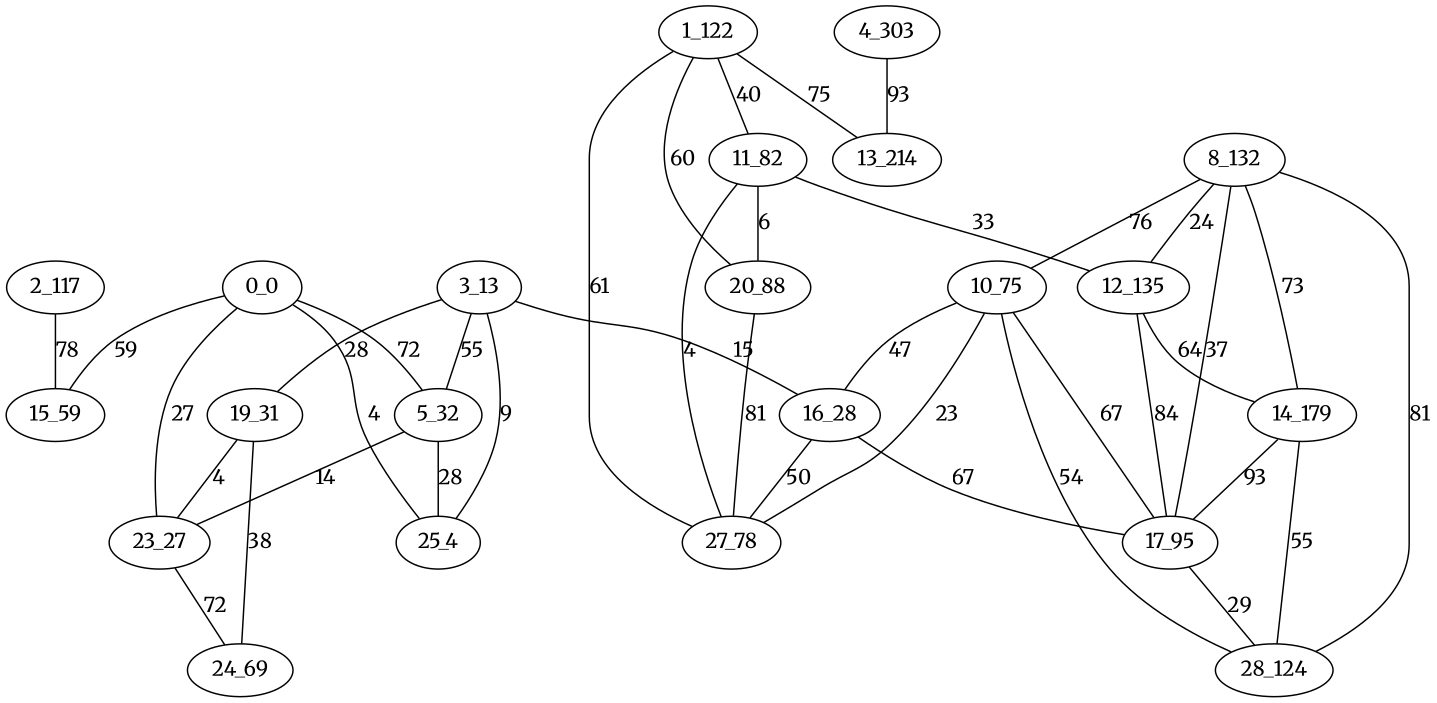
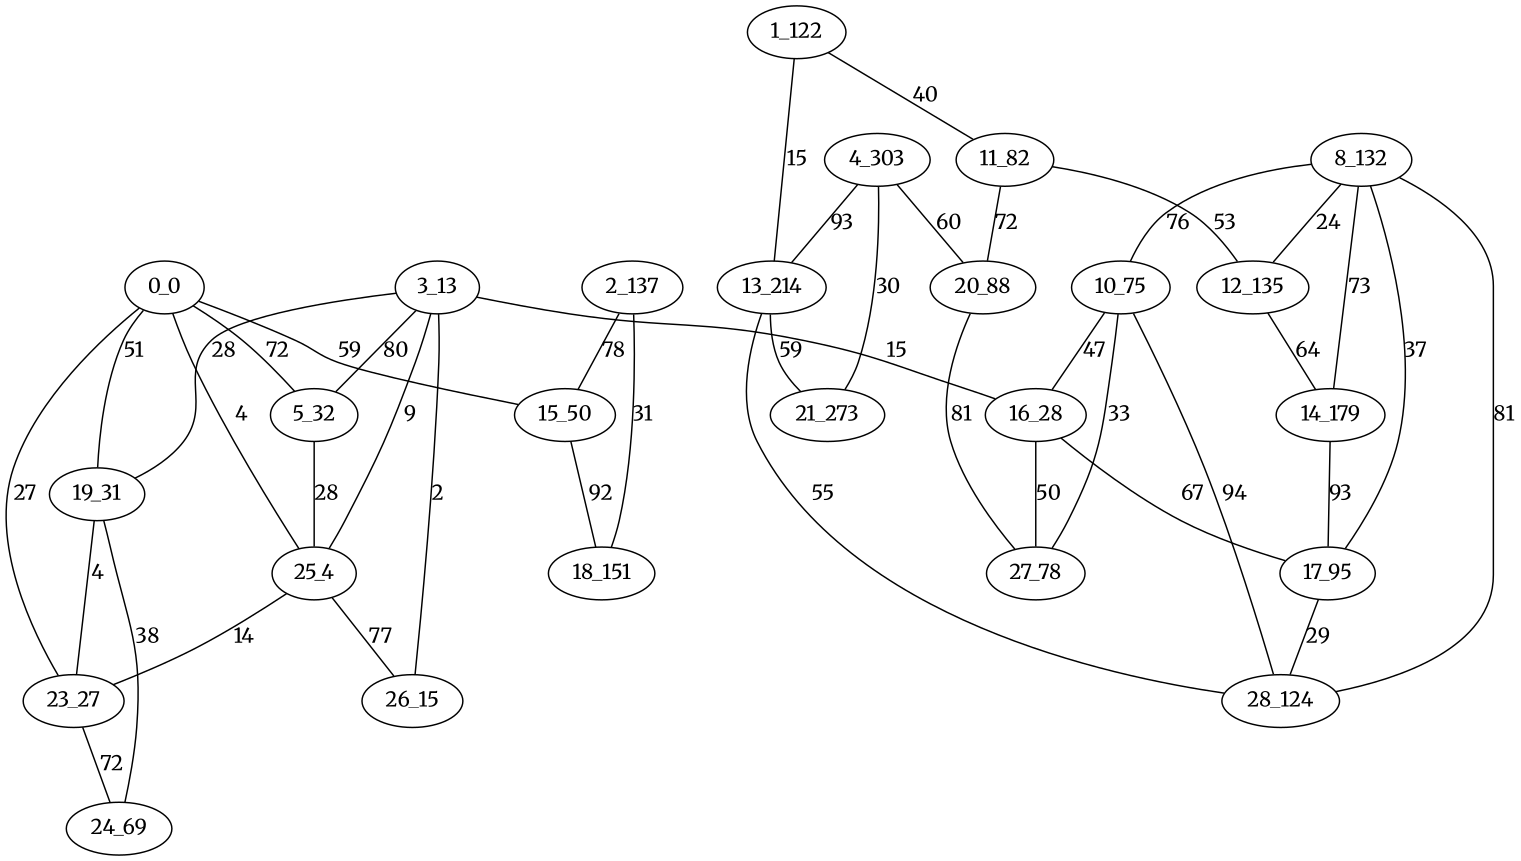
edge "1_122" -- "13_214": label "75" -> "15"
edge "1_122" -- "20_88": now "4_303" -- "20_88"
edge "11_82" -- "20_88": label "6" -> "72"
edge "11_82" -- "12_135": label "33" -> "53"
node "2_117": label "2_117" -> "2_137"
edge "1_122" -- "27_78": removed, label "61"
edge "3_13" -- "5_32": label "55" -> "80"
edge "11_82" -- "27_78": removed, label "4"
edge "0_0" -- "19_31": added, label "51"
node "15_59": label "15_59" -> "15_50"
node "21_273": added
edge "10_75" -- "27_78": label "23" -> "33"
edge "10_75" -- "17_95": removed, label "67"
edge "12_135" -- "17_95": removed, label "84"
edge "5_32" -- "23_27": now "25_4" -- "23_27"
edge "10_75" -- "28_124": label "54" -> "94"
edge "14_179" -- "28_124": now "13_214" -- "28_124"
node "18_151": added
node "26_15": added
